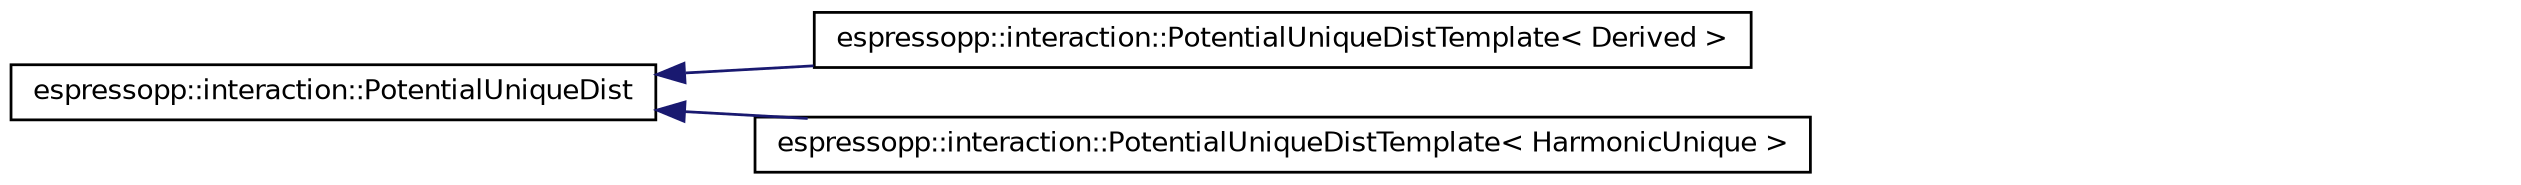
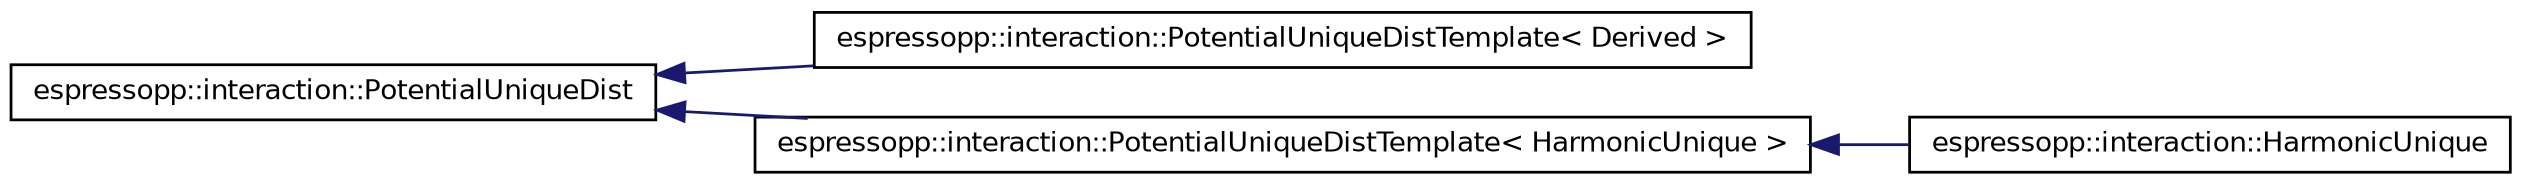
node "espressopp::interaction::HarmonicUnique": added
